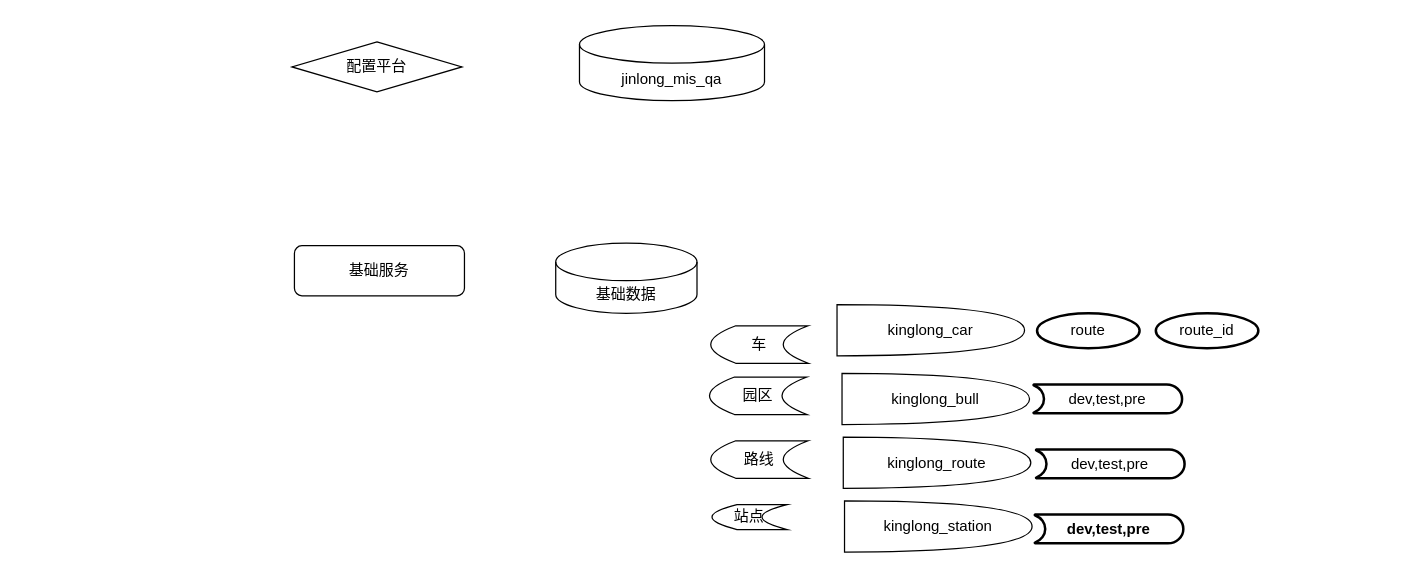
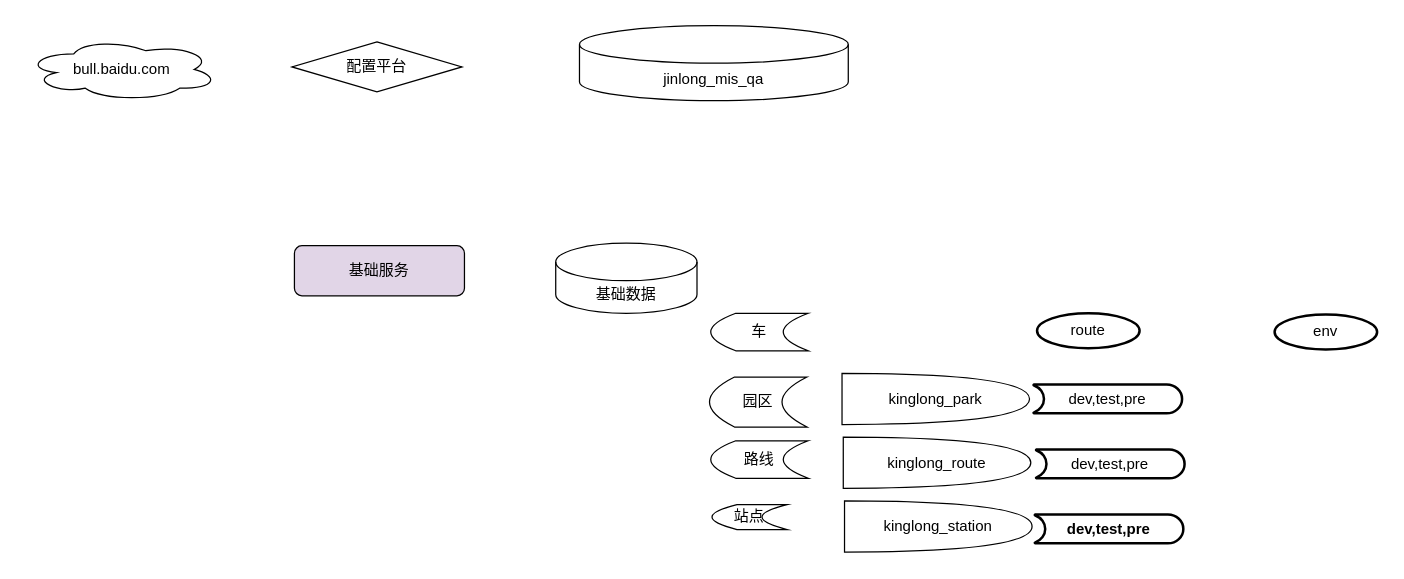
node "jinlong_mis_qa": size 185x75 -> 269x75
node "bull.baidu.com": added
node "基础服务": fillcolor #ffffff -> #e1d5e7
node "kinglong_car": removed
node "route_id": removed
node "env": added
node "车": moved (759, 344) -> (759, 332)
node "园区": size 98x38 -> 98x50
node "kinglong_bull": label "kinglong_bull" -> "kinglong_park"
